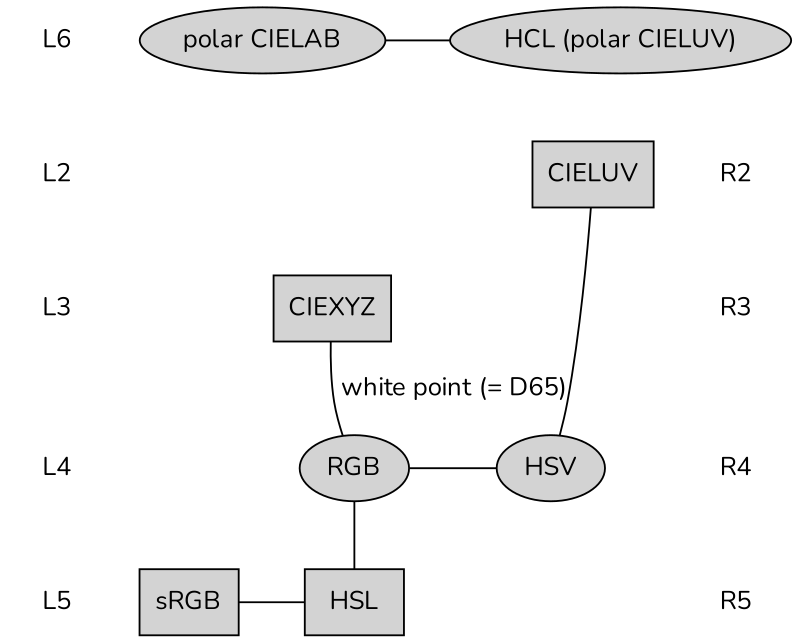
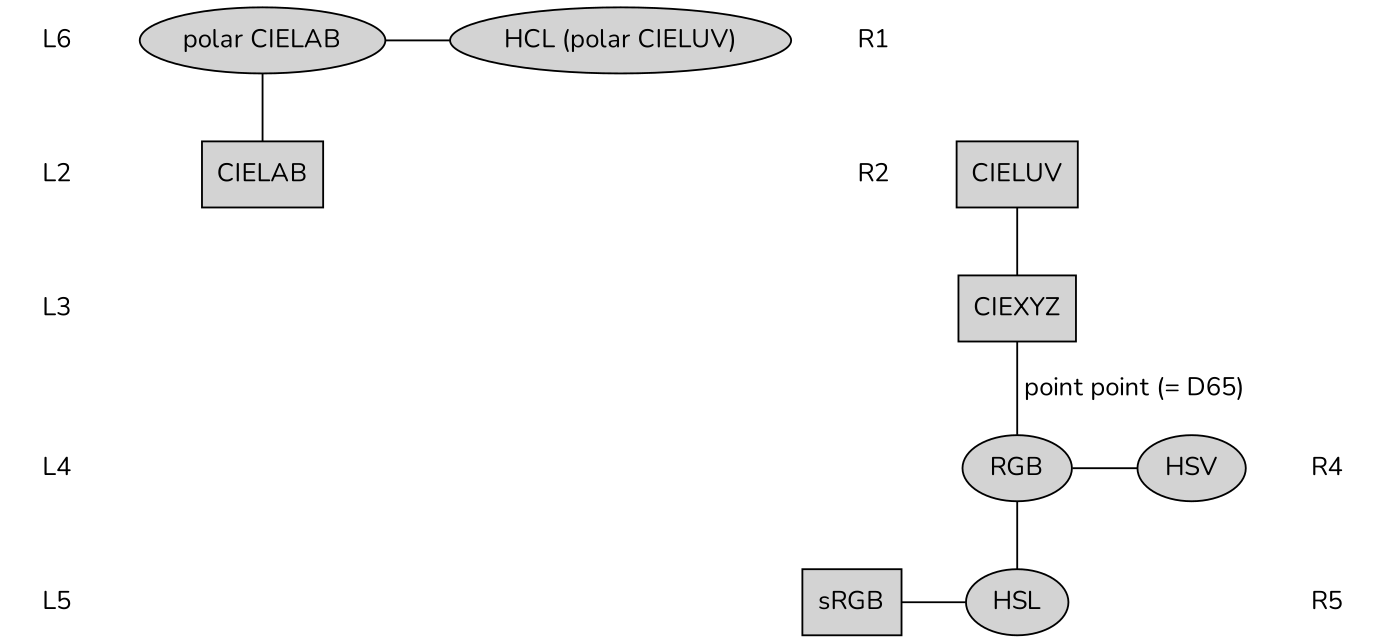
node "R1": added
node "CIELAB": added
node "R3": removed
edge "CIELUV" -- "HSV": now "CIELUV" -- "CIEXYZ"
edge "CIEXYZ" -- "RGB": label " white point (= D65)" -> " point point (= D65)"
node "HSL": shape box -> ellipse
